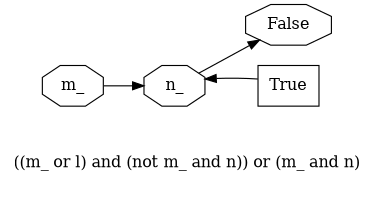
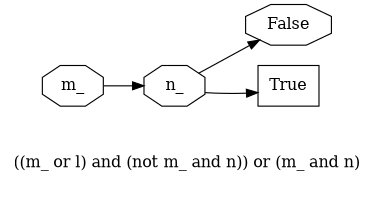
edge "True" -> "n_": reversed
